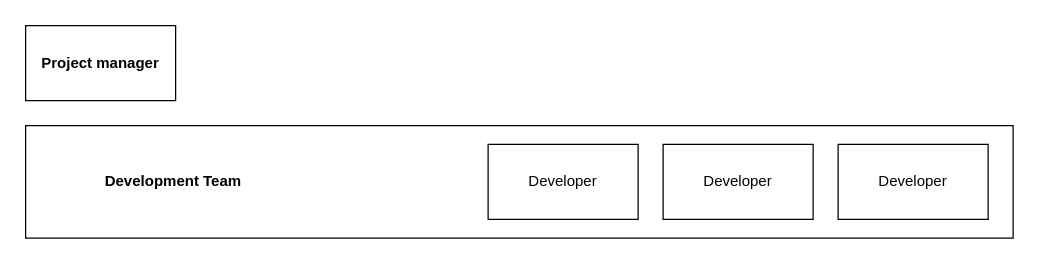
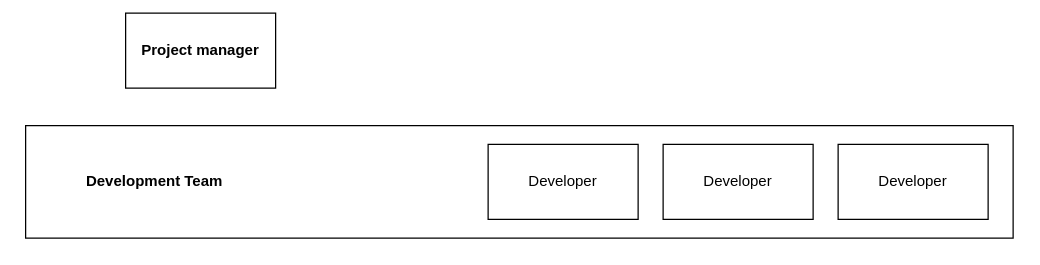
node "Project manager": moved (101, 63) -> (201, 51)
node "Development Team": moved (176, 182) -> (157, 182)
